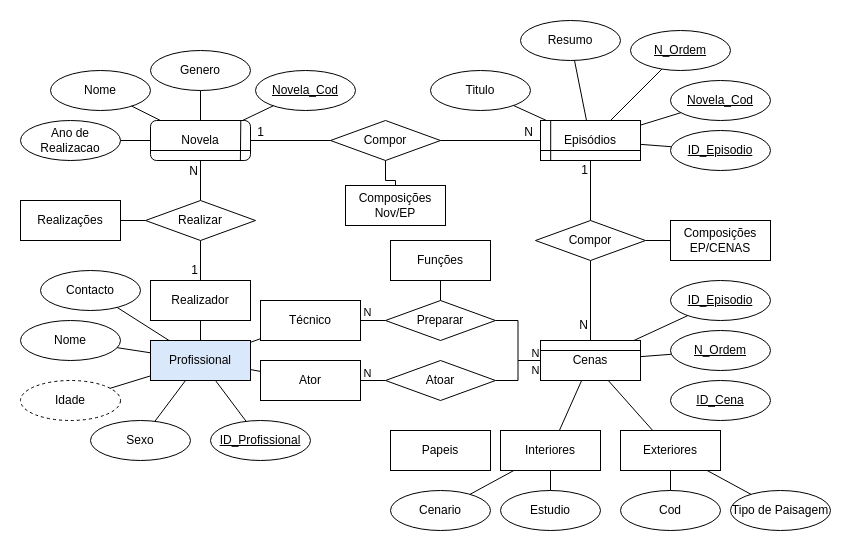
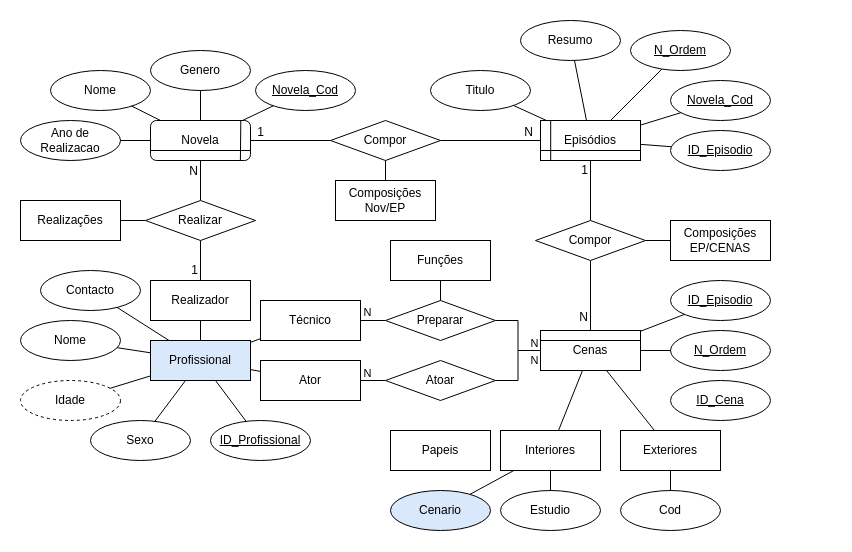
node "Composições Nov/EP": moved (396, 206) -> (386, 201)
node "Cenas": moved (591, 361) -> (591, 351)
edge "Exteriores" -- "Tipo de Paisagem": removed
node "Cenario": fillcolor #ffffff -> #dae8fc
node "Tipo de Paisagem": removed
